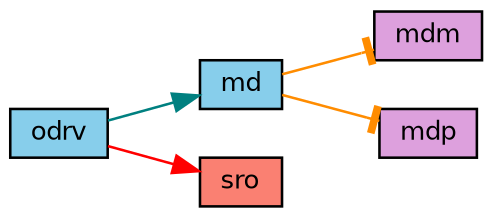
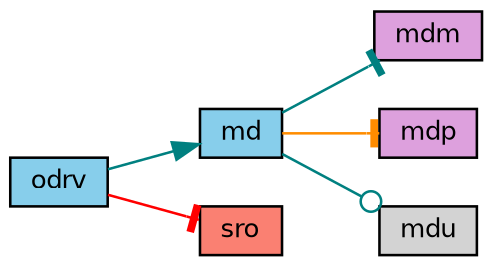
edge "md" -> "mdm": color darkorange -> teal
edge "odrv" -> "sro": arrowhead normal -> tee
node "mdu": added
